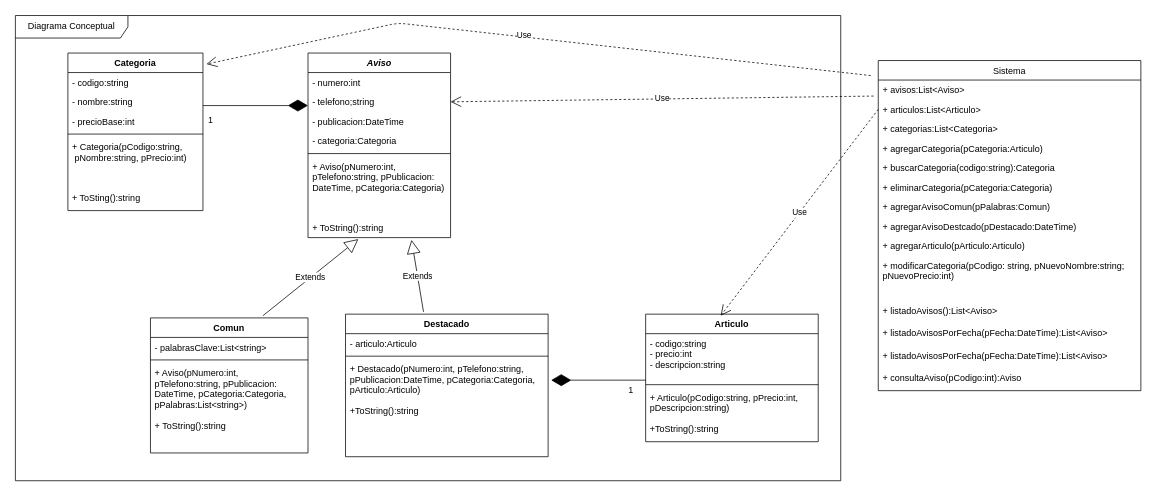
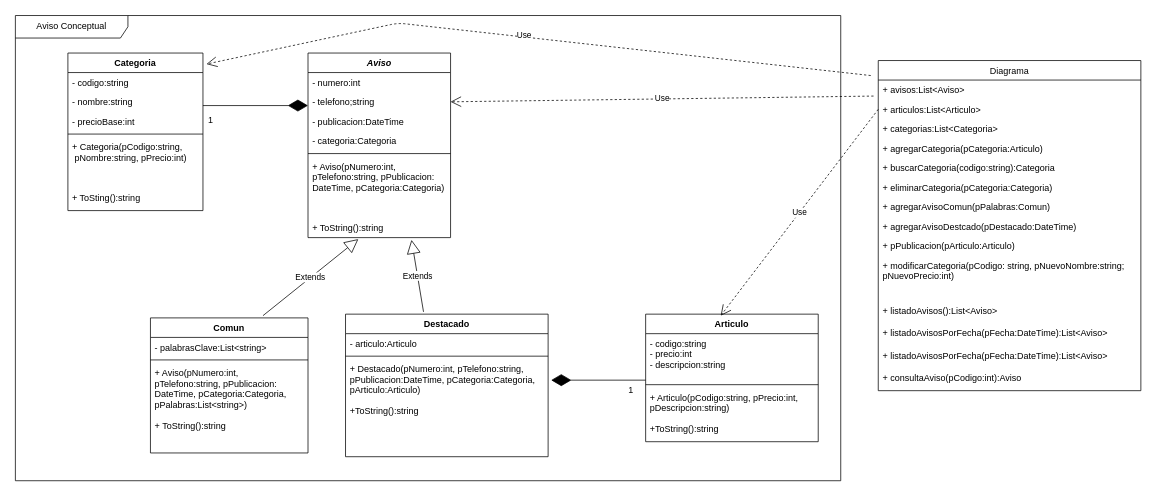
node "Diagrama Conceptual": label "Diagrama Conceptual" -> "Aviso Conceptual"
node "Sistema": label "Sistema" -> "Diagrama"
node "+ agregarArticulo(pArticulo:Articulo)": label "+ agregarArticulo(pArticulo:Articulo)" -> "+ pPublicacion(pArticulo:Articulo)"
